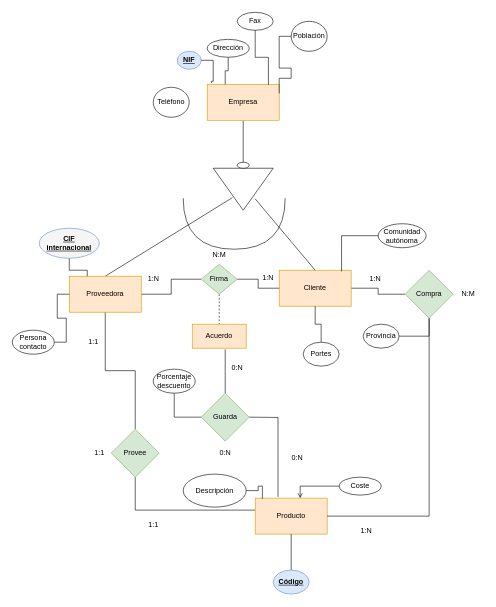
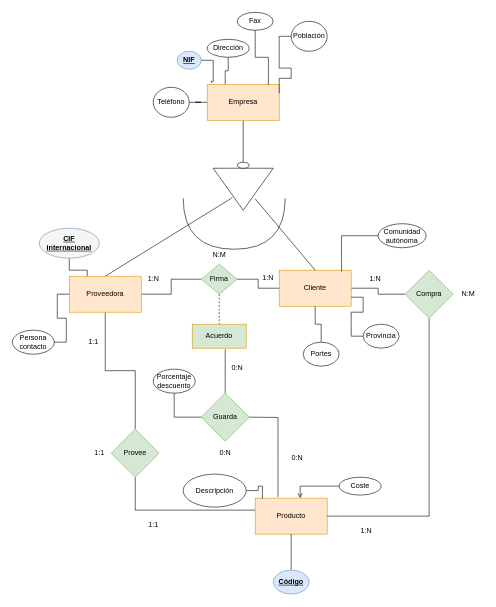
edge "Teléfono" -- "Empresa": added
node "Acuerdo": fillcolor #ffe6cc -> #d5e8d4
edge "Compra" -- "Provincia": now "Cliente" -- "Provincia"
